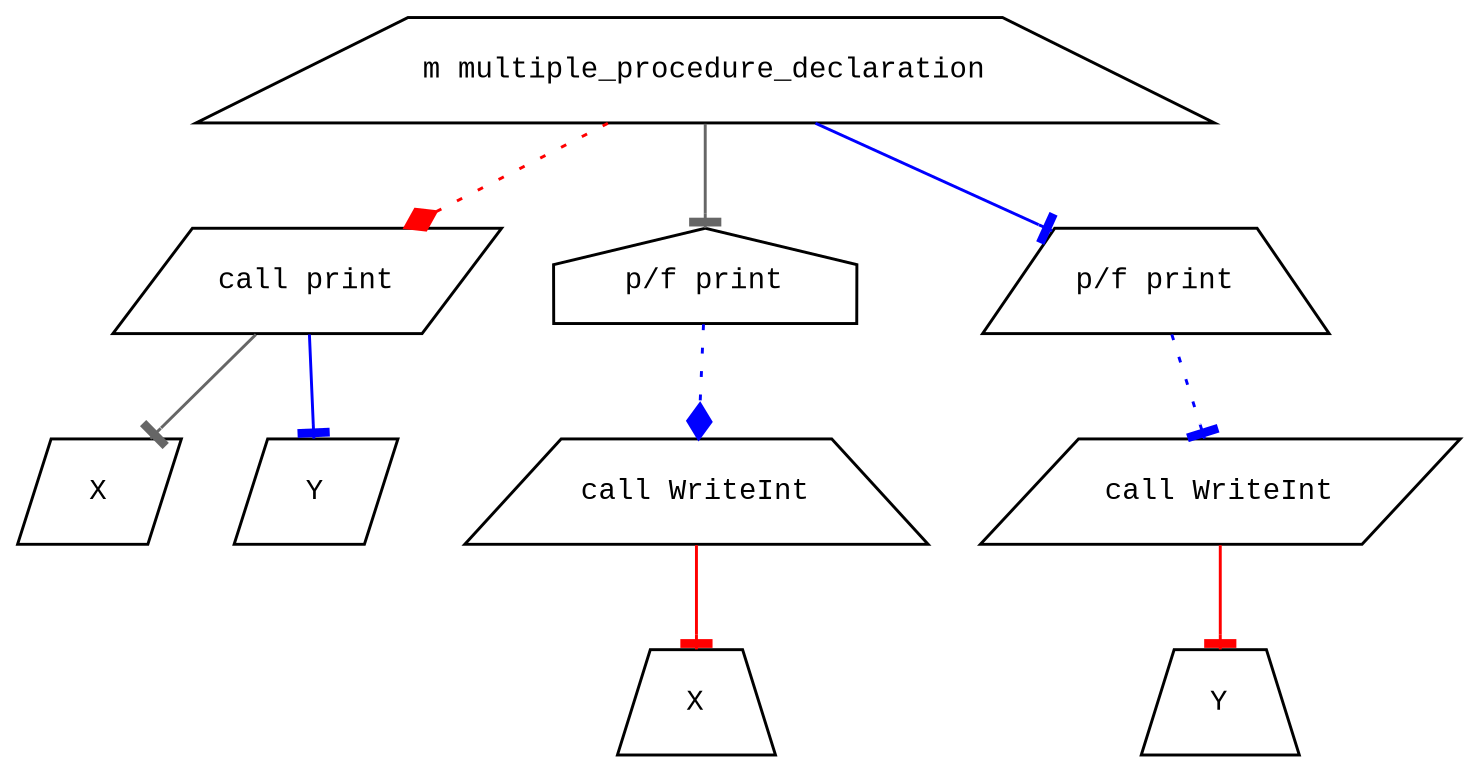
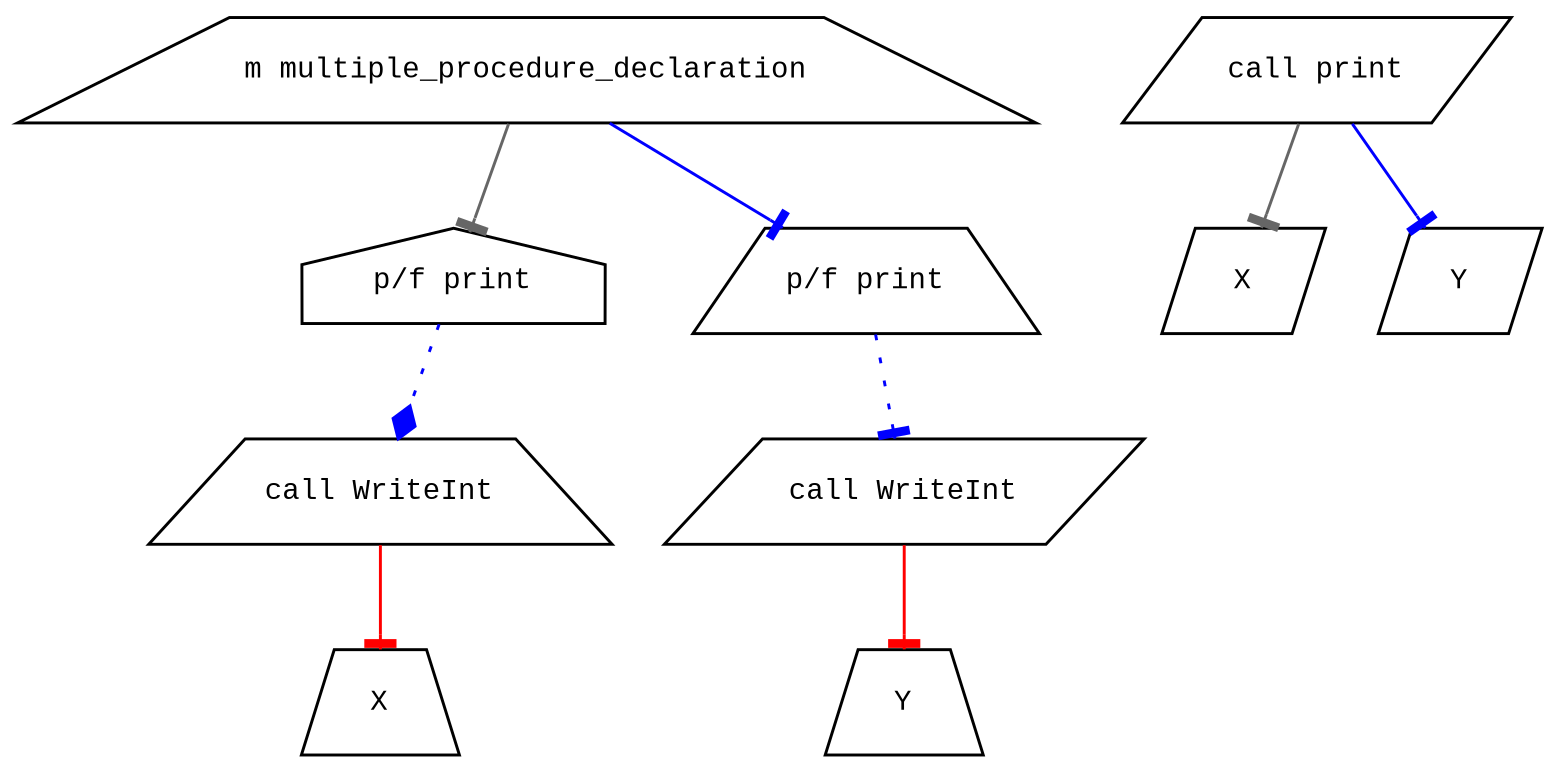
edge "m multiple_procedure_declaration" -> "call print": removed
